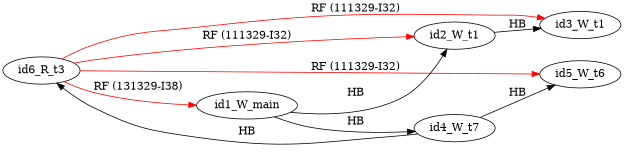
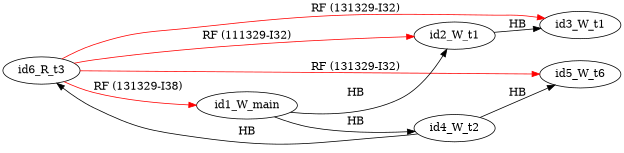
edge "id6_R_t3" -> "id3_W_t1": label "RF (111329-I32)" -> "RF (131329-I32)"
edge "id6_R_t3" -> "id5_W_t6": label "RF (111329-I32)" -> "RF (131329-I32)"
node "id4_W_t7": label "id4_W_t7" -> "id4_W_t2"
